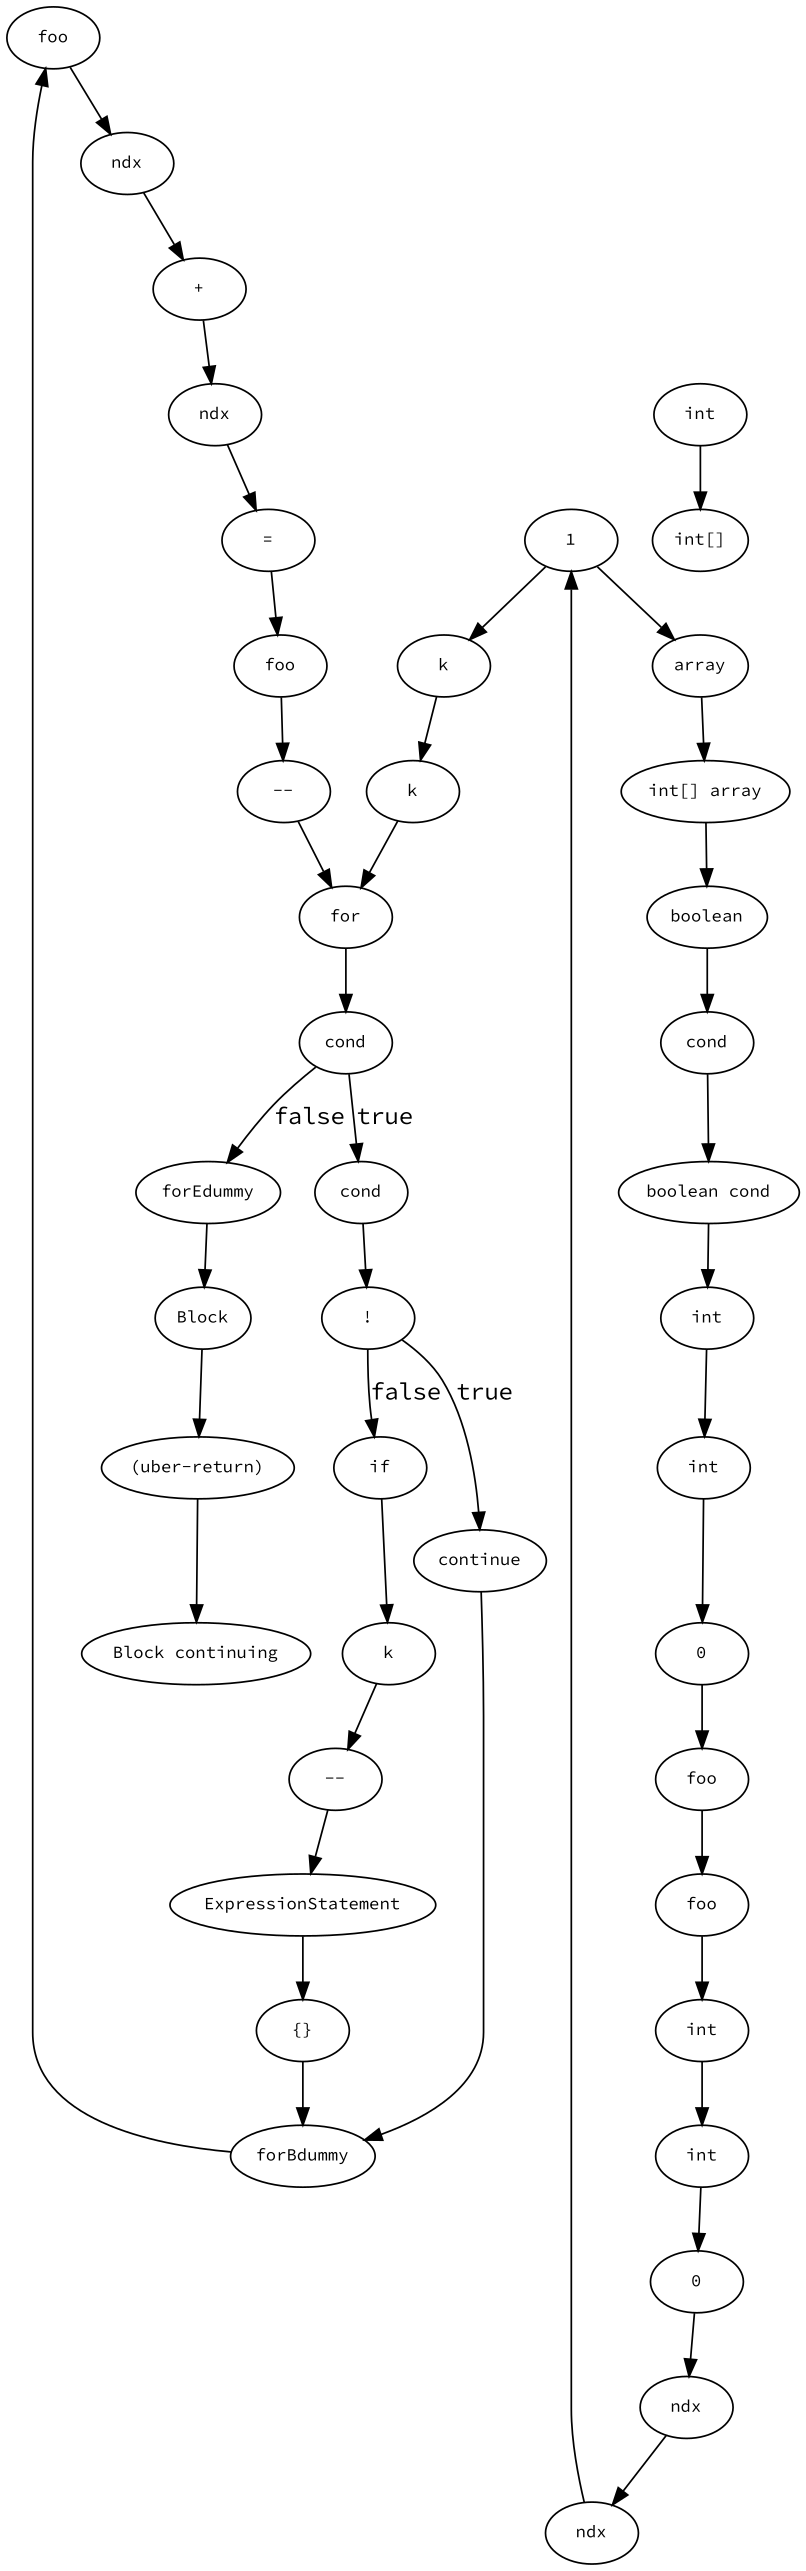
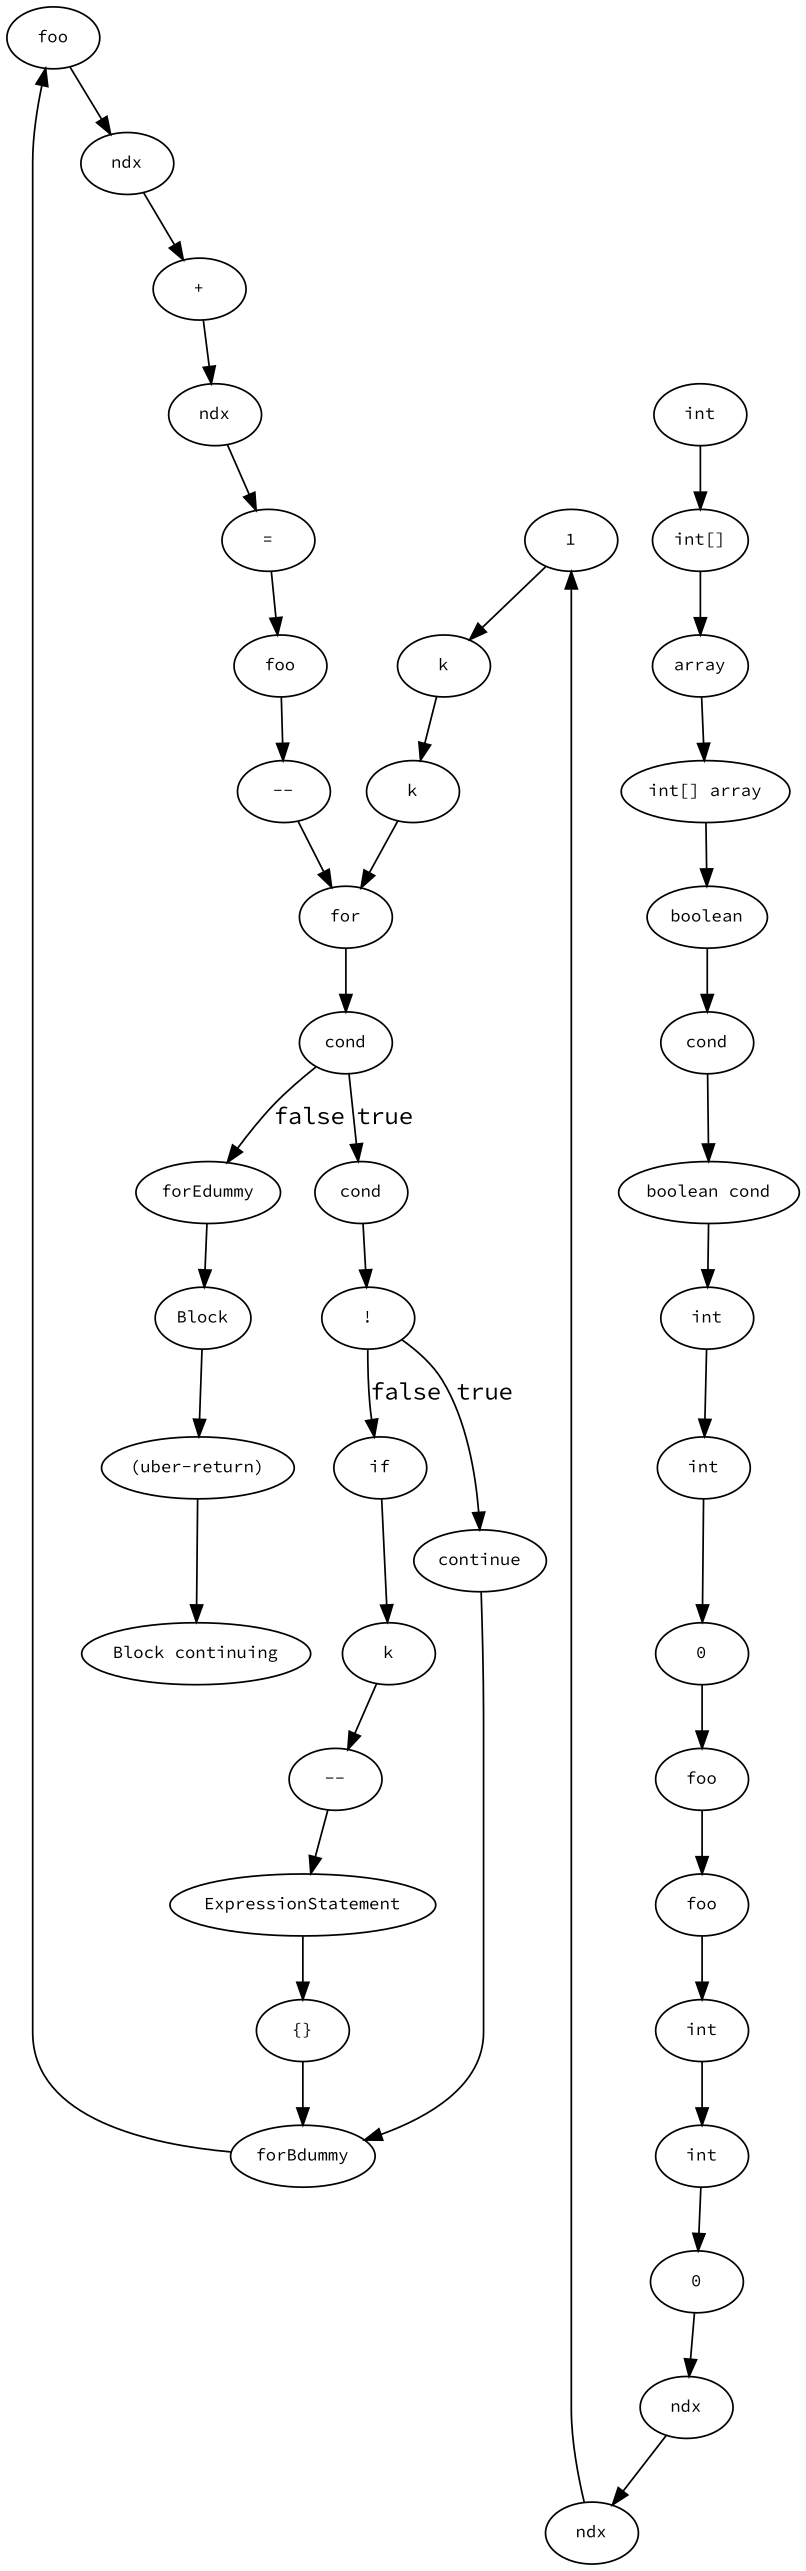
edge "1" -> "array": now "int[]" -> "array"
